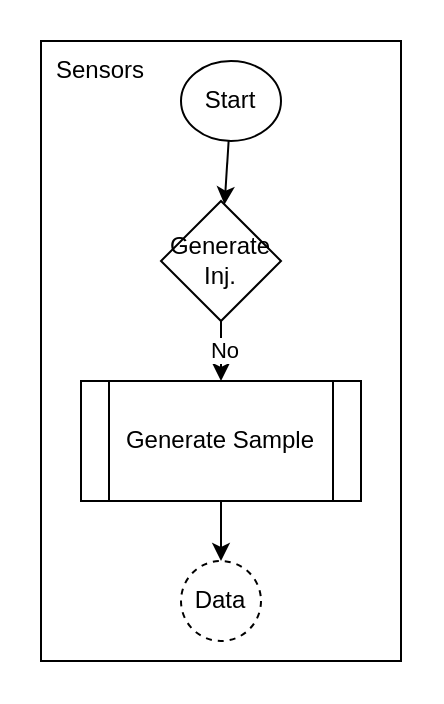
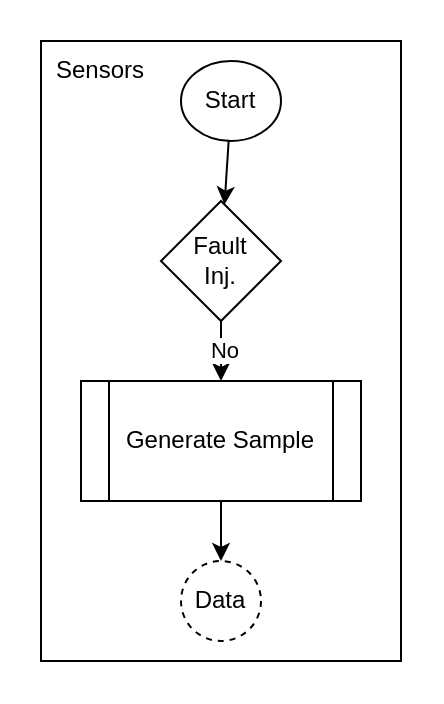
node "Generate Inj.": label "Generate Inj." -> "Fault Inj."
